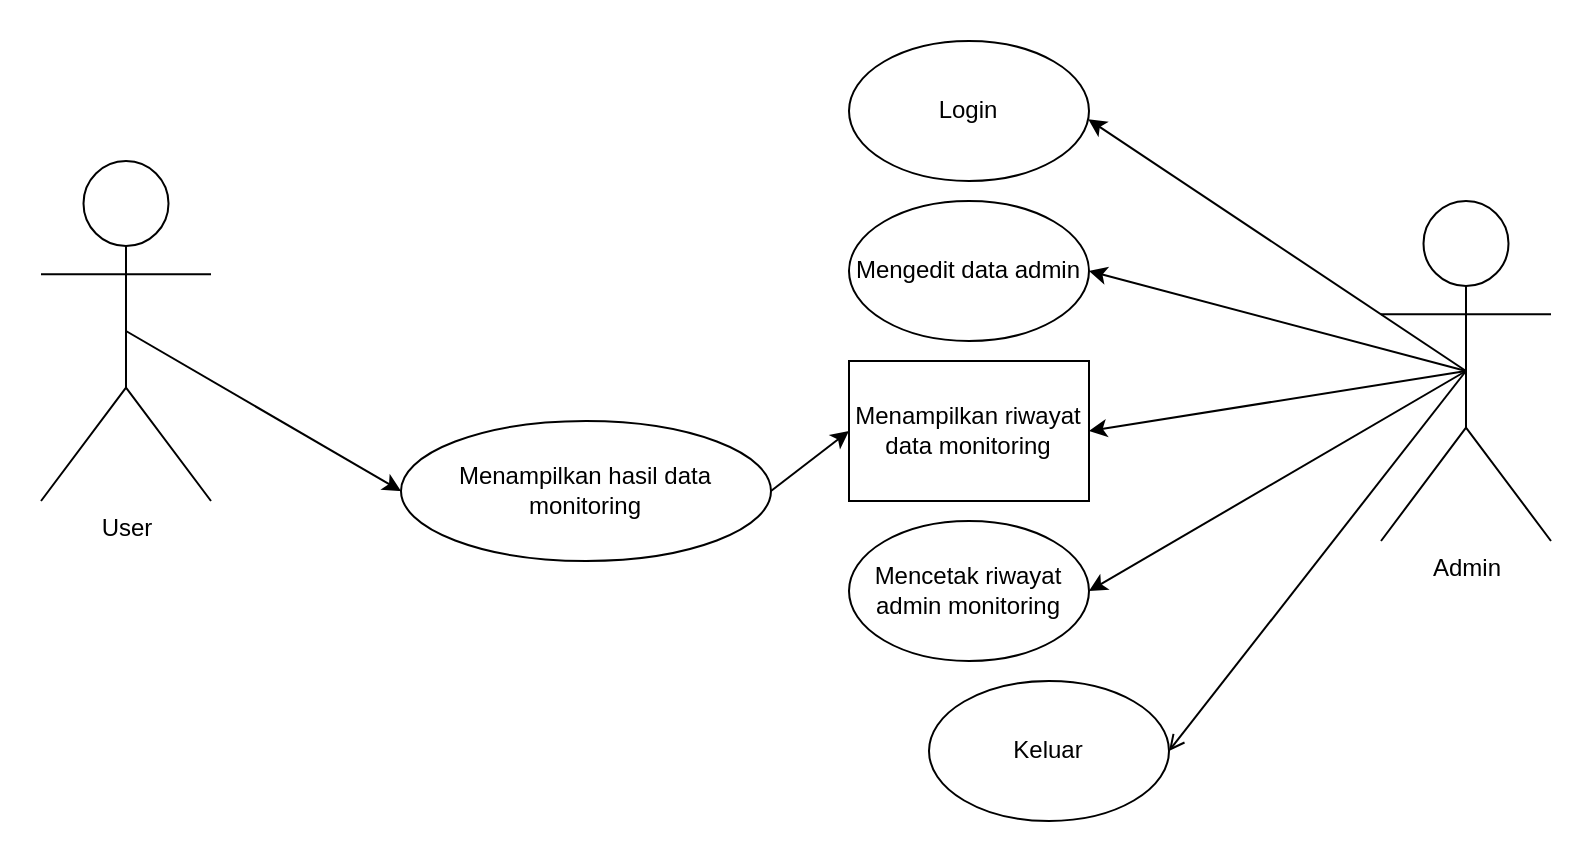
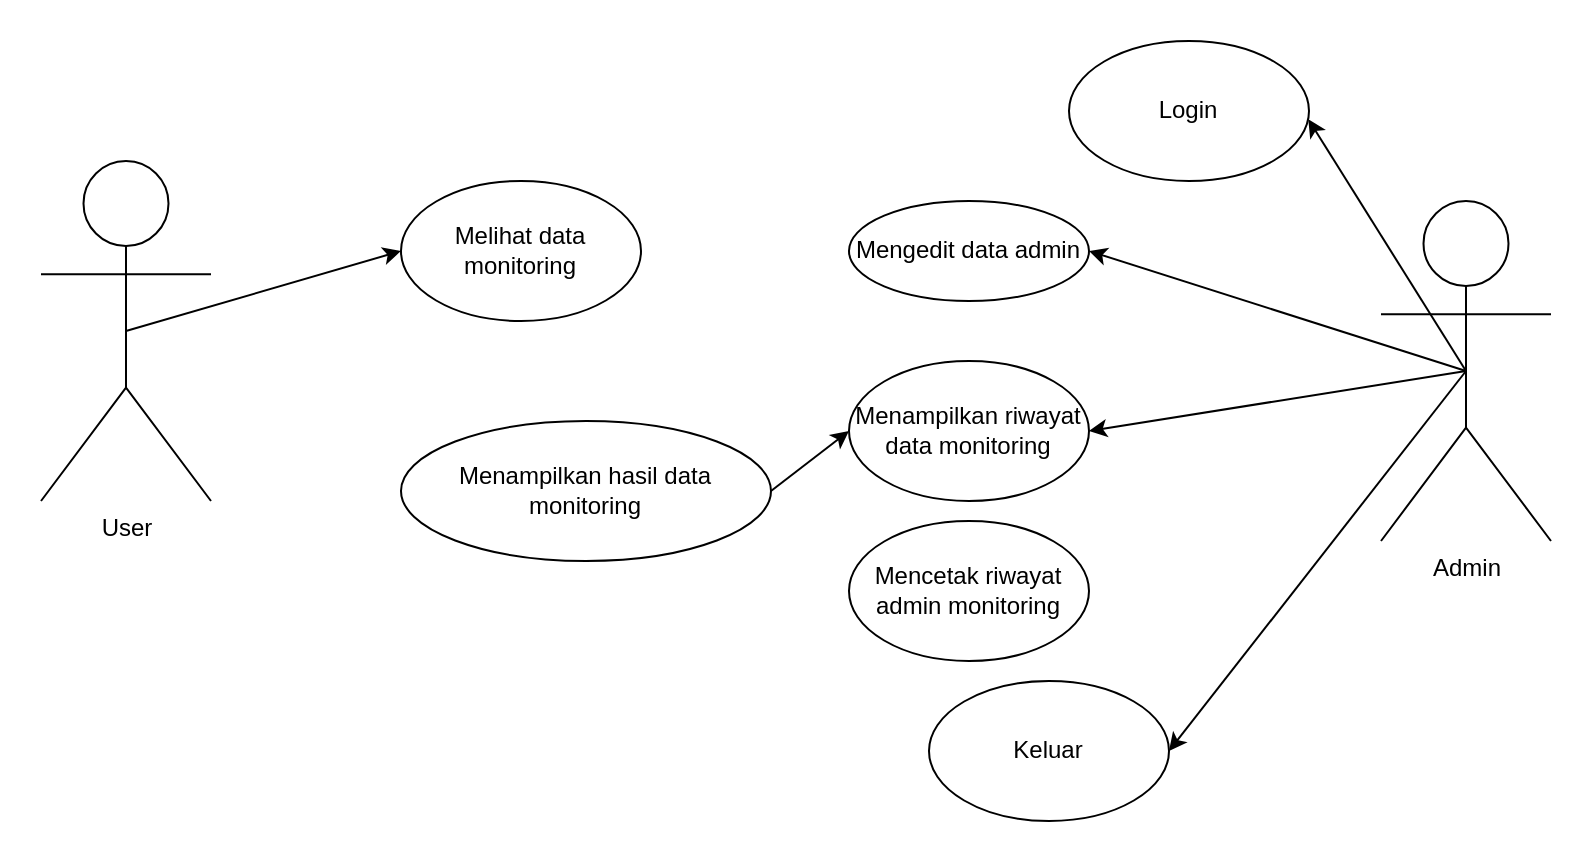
node "Login": moved (969, 111) -> (1189, 111)
node "Melihat data monitoring": added
node "Mengedit data admin": size 240x140 -> 240x100
edge "User" -> "Melihat data monitoring": added
edge "User" -> "Menampilkan hasil data monitoring": removed
node "Menampilkan riwayat data monitoring": shape rectangle -> ellipse
edge "Admin" -> "Mencetak riwayat admin monitoring": removed
edge "Admin" -> "Keluar": arrowhead open -> classic
